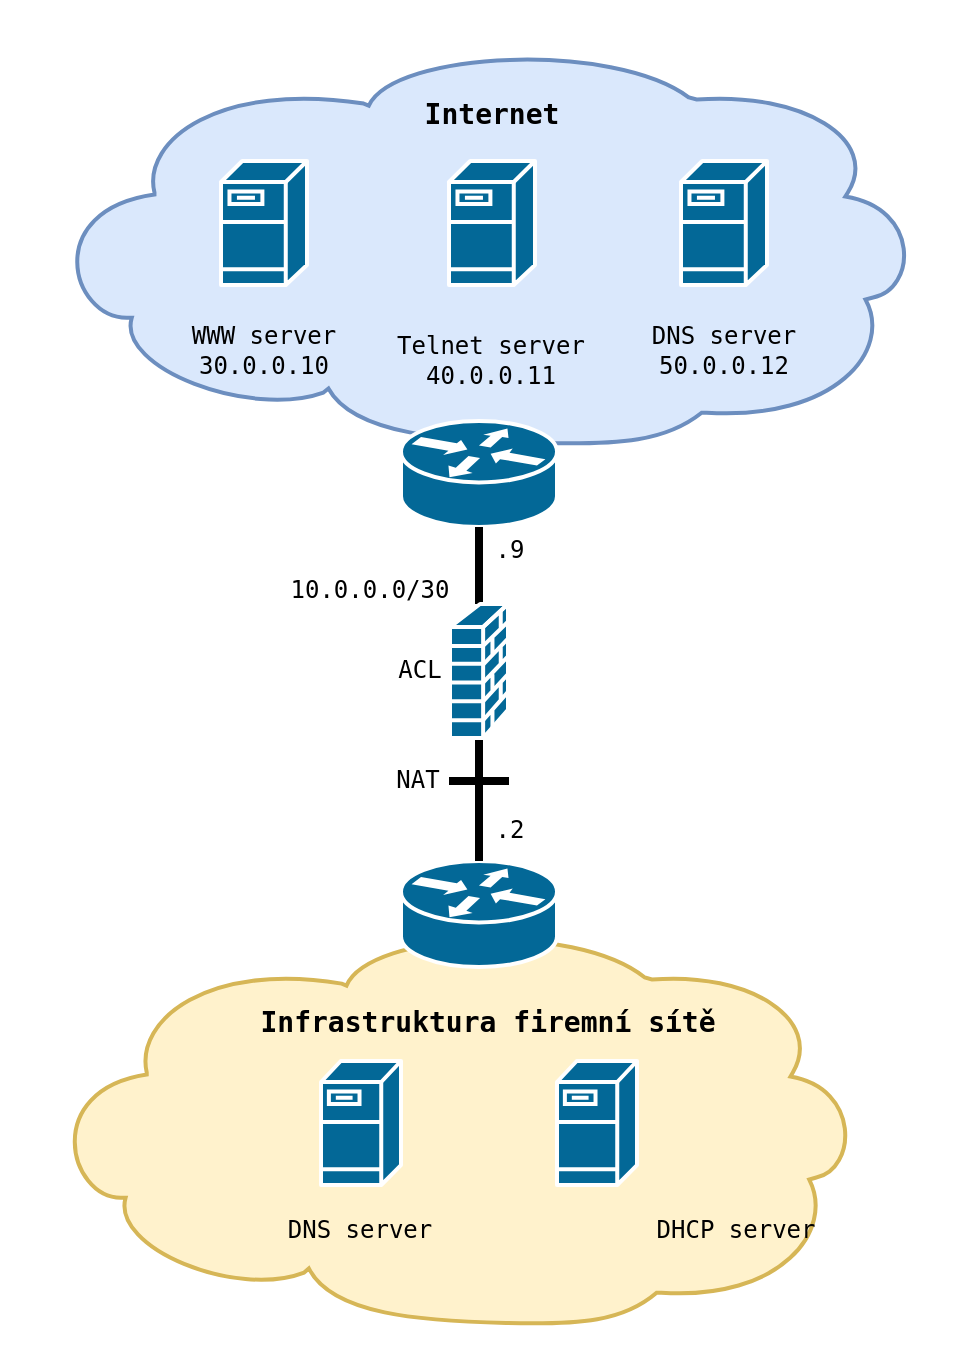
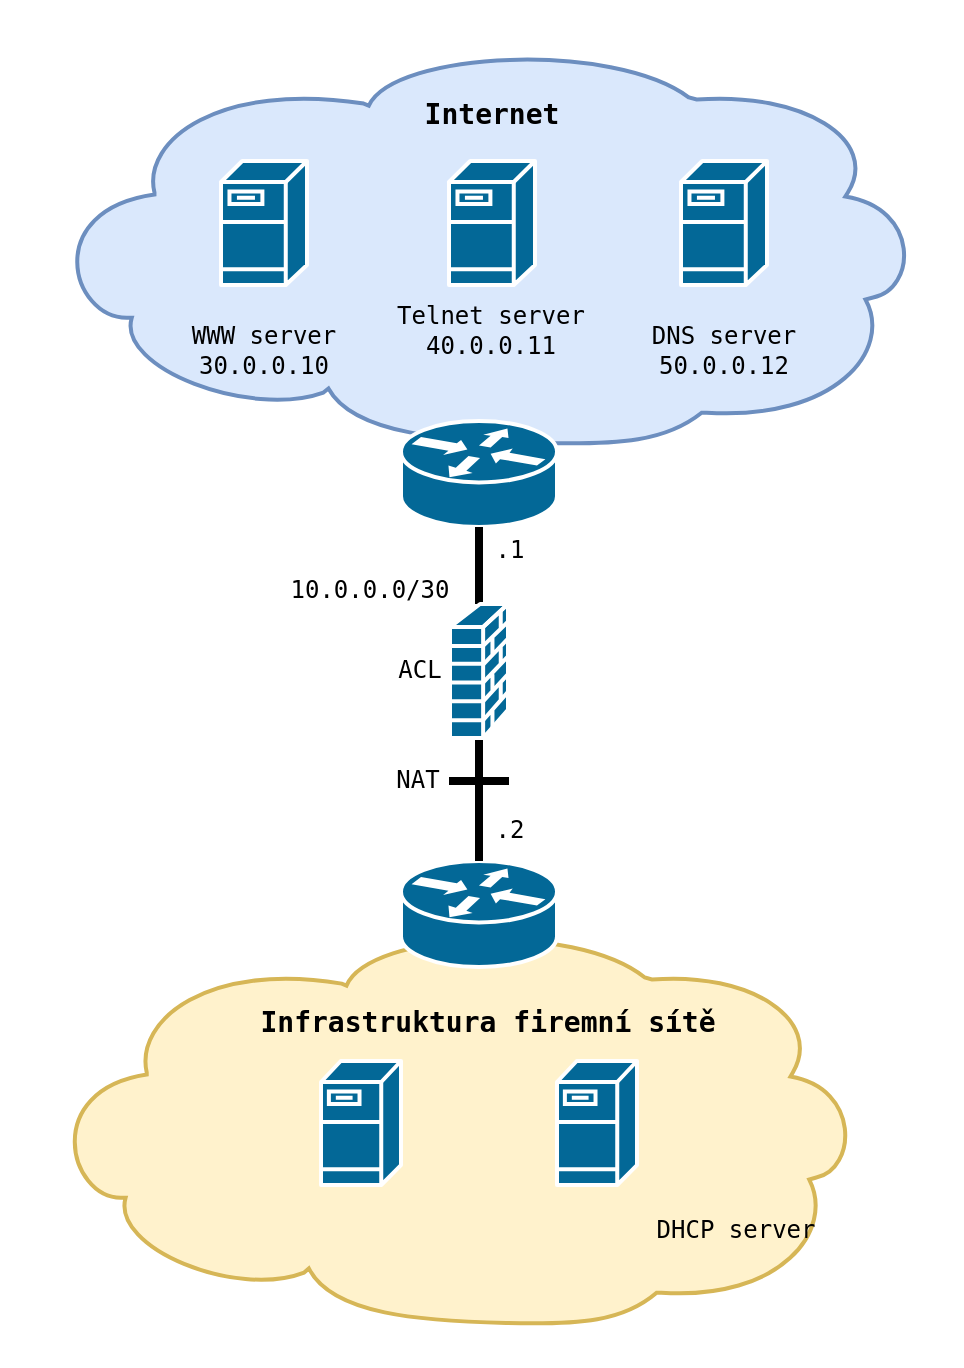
node "Telnet server 40.0.0.11": moved (492, 361) -> (492, 331)
node ".9": label ".9" -> ".1"
node "DNS server": removed
